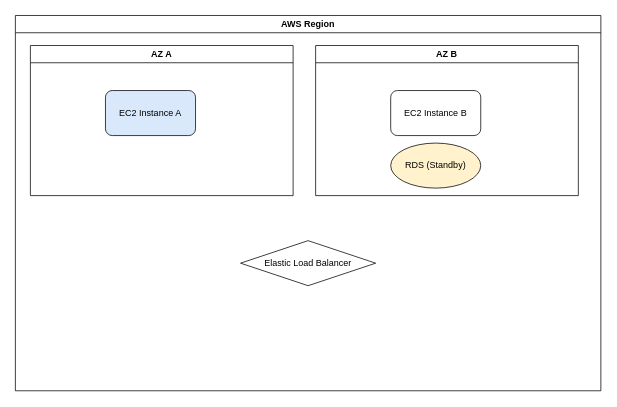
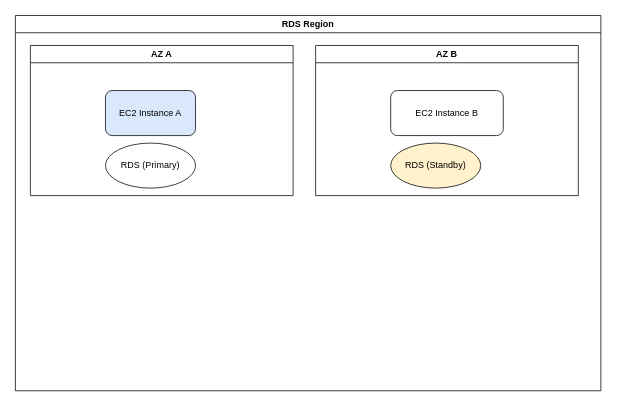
node "AWS Region": label "AWS Region" -> "RDS Region"
node "EC2 Instance B": size 90x45 -> 113x45
node "RDS (Primary)": added
node "Elastic Load Balancer": removed
